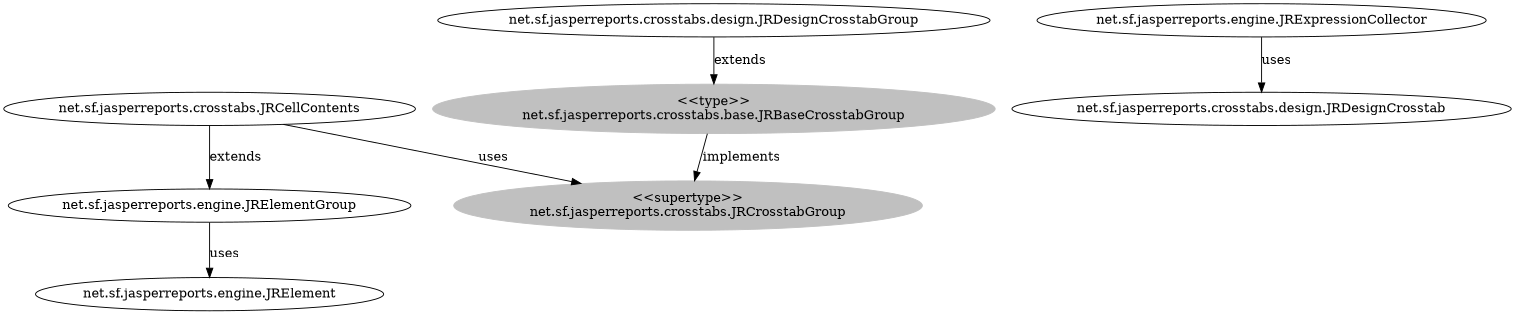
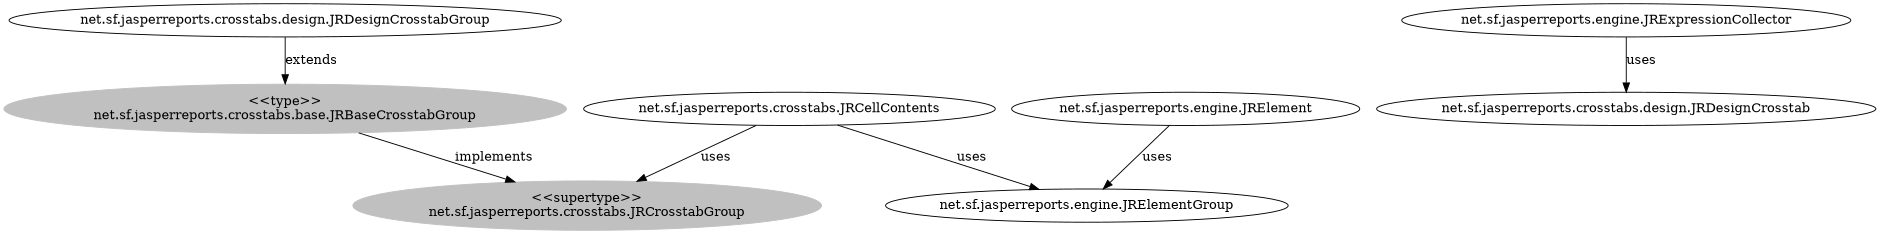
edge "net.sf.jasperreports.crosstabs.JRCellContents" -> "net.sf.jasperreports.engine.JRElementGroup": label "extends" -> "uses"
edge "net.sf.jasperreports.engine.JRElementGroup" -> "net.sf.jasperreports.engine.JRElement": reversed
